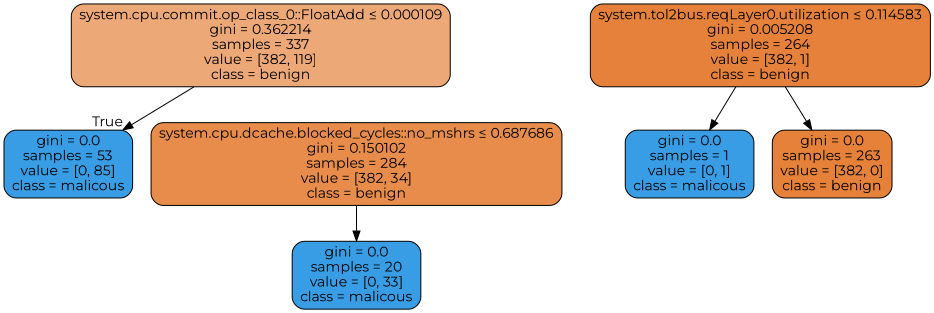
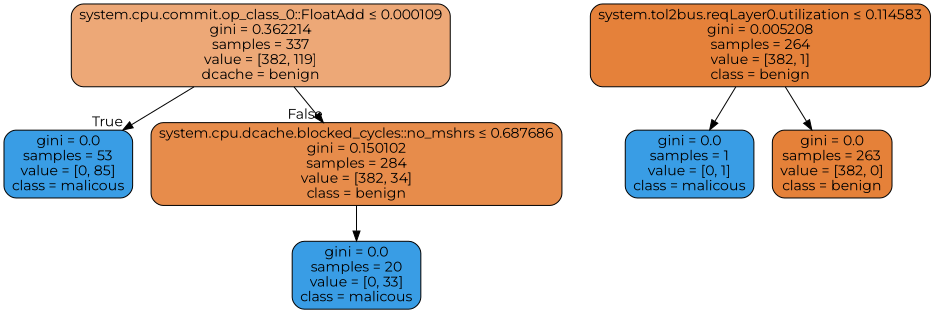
node "system.cpu.commit.op_class_0::FloatAdd ≤ 0.000109": text "class = benign" -> "dcache = benign"
edge "system.cpu.commit.op_class_0::FloatAdd ≤ 0.000109" -> "system.cpu.dcache.blocked_cycles::no_mshrs ≤ 0.687686": added
